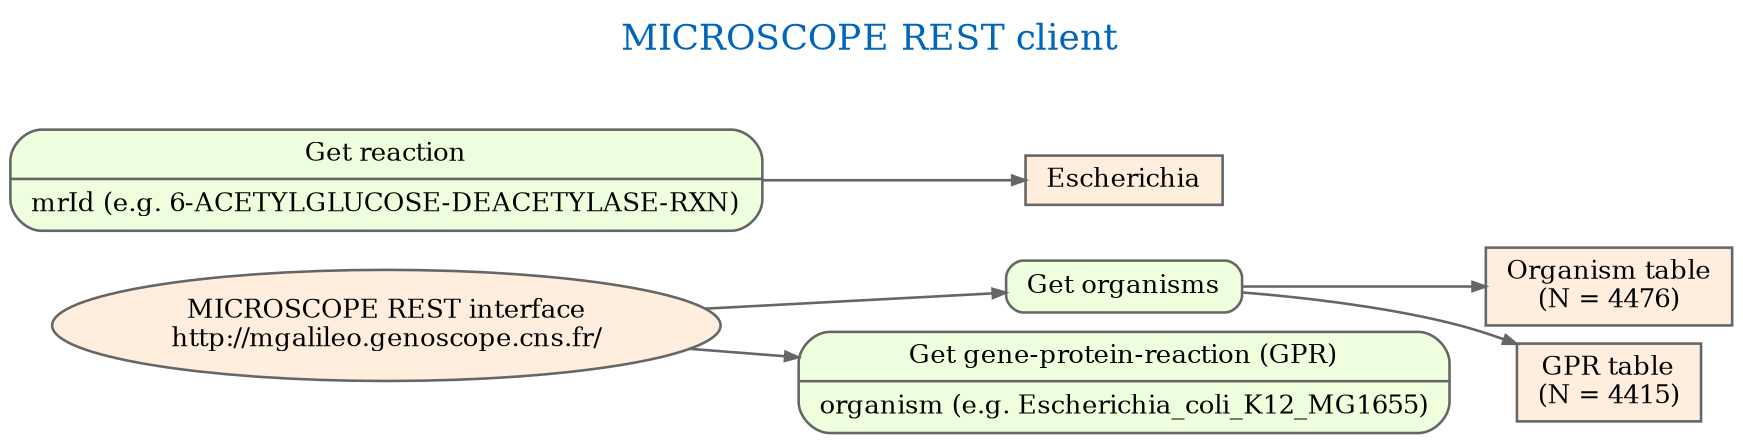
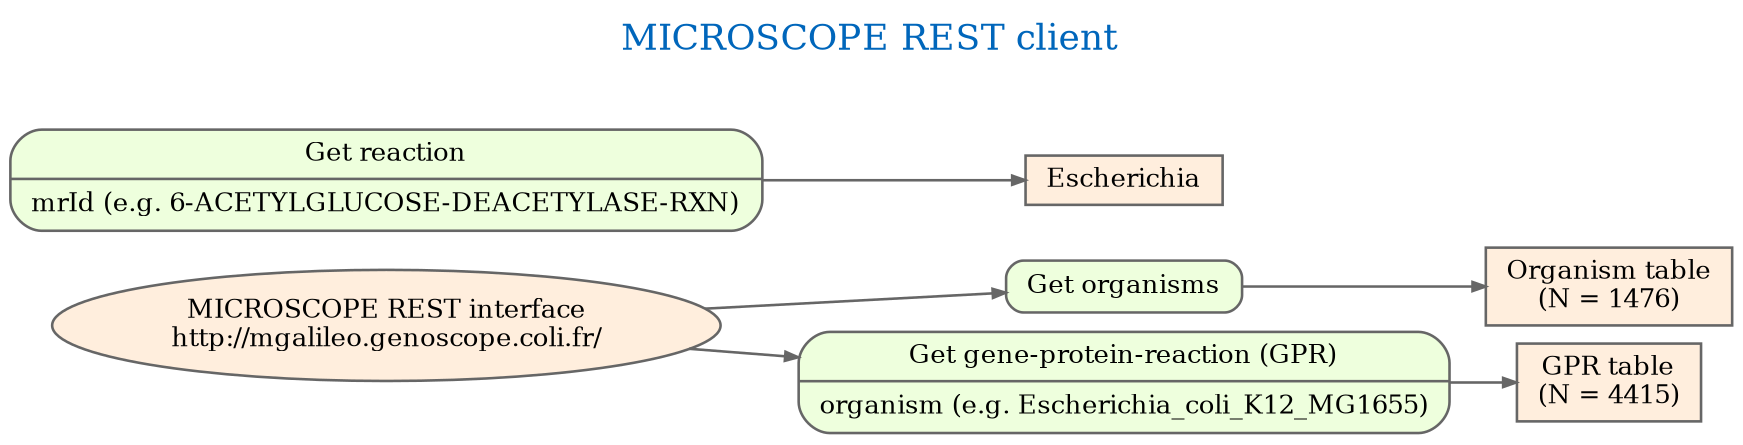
node "Organism table (N = 4476)": label "Organism table (N = 4476)" -> "Organism table (N = 1476)"
edge "Get organisms" -> "GPR table (N = 4415)": now "Get gene-protein-reaction (GPR)" -> "GPR table (N = 4415)"
node "MICROSCOPE REST interface http://mgalileo.genoscope.cns.fr/": label "MICROSCOPE REST interface http://mgalileo.genoscope.cns.fr/" -> "MICROSCOPE REST interface http://mgalileo.genoscope.coli.fr/"
